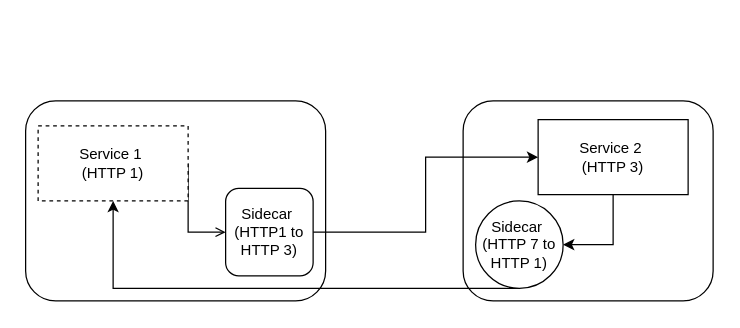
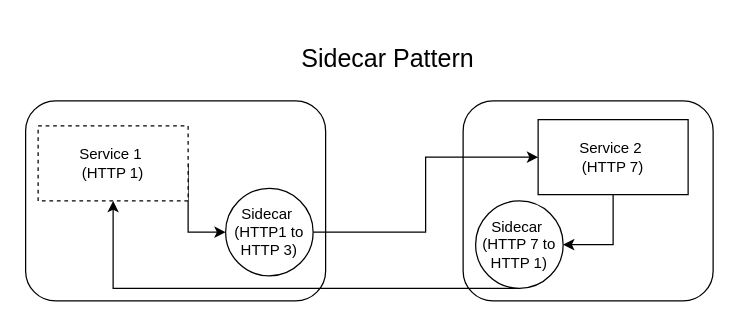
node "Sidecar Pattern": added
node "Service 2 (HTTP 3)": label "Service 2 (HTTP 3)" -> "Service 2 (HTTP 7)"
edge "Service 1 (HTTP 1)" -> "Sidecar (HTTP1 to HTTP 3)": arrowhead open -> classic
node "Sidecar (HTTP1 to HTTP 3)": shape rounded rectangle -> ellipse
